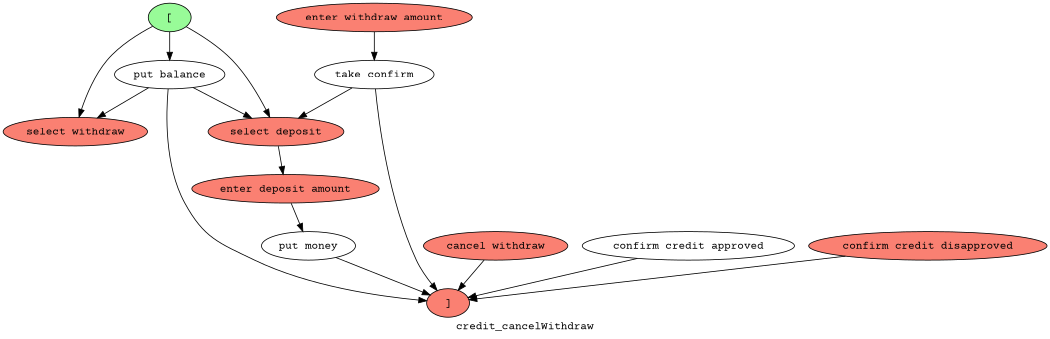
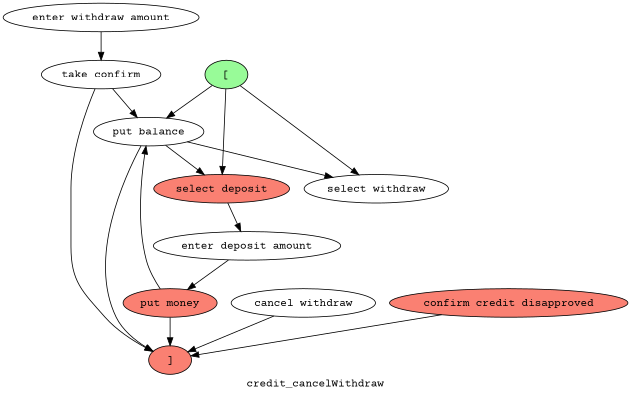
node "enter withdraw amount": fillcolor salmon -> white
edge "take confirm" -> "select deposit": now "take confirm" -> "put balance"
node "select withdraw": fillcolor salmon -> white
node "enter deposit amount": fillcolor salmon -> white
edge "put money" -> "put balance": added
node "put money": fillcolor white -> salmon
node "cancel withdraw": fillcolor salmon -> white
node "confirm credit approved": removed
